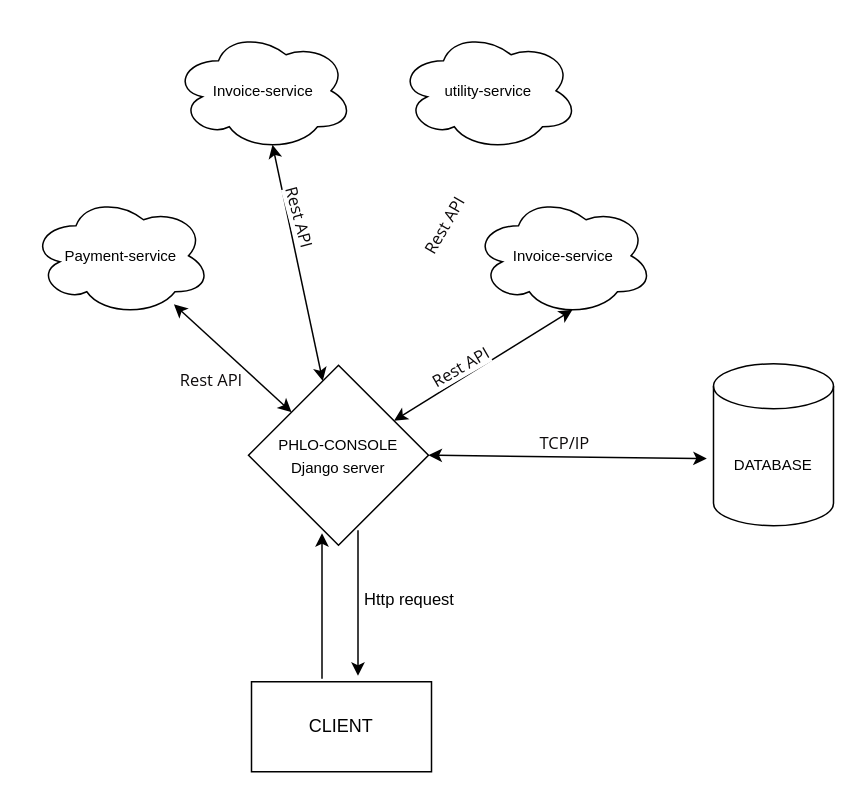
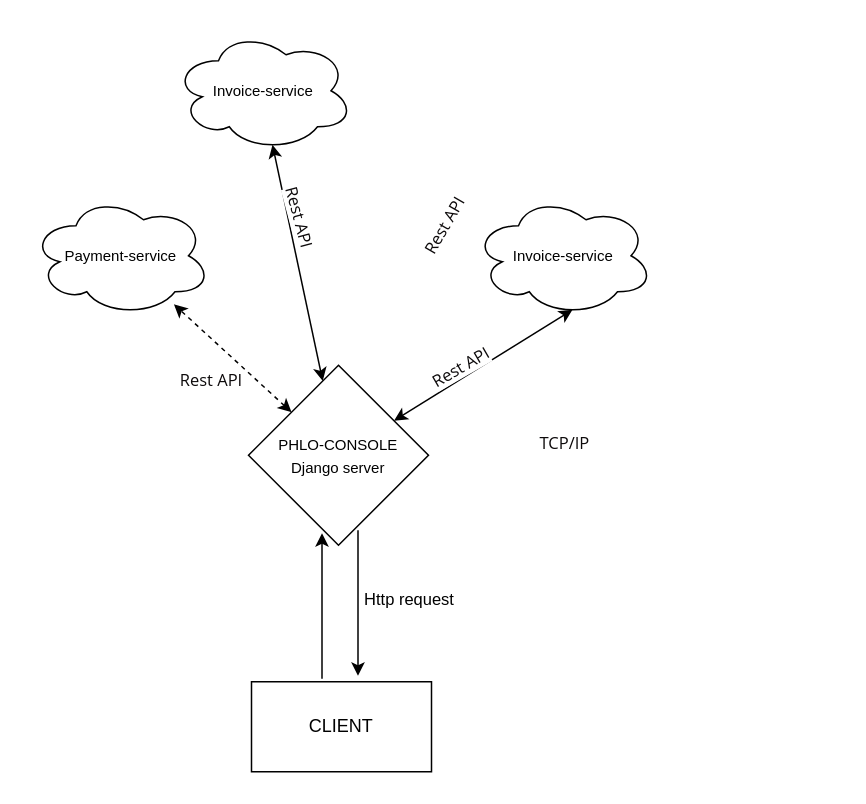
node "utility-service": removed
edge "Payment-service" -- "PHLO-CONSOLE Django server": style solid -> dashed
node "DATABASE": removed
edge "DATABASE" -- "PHLO-CONSOLE Django server": removed
